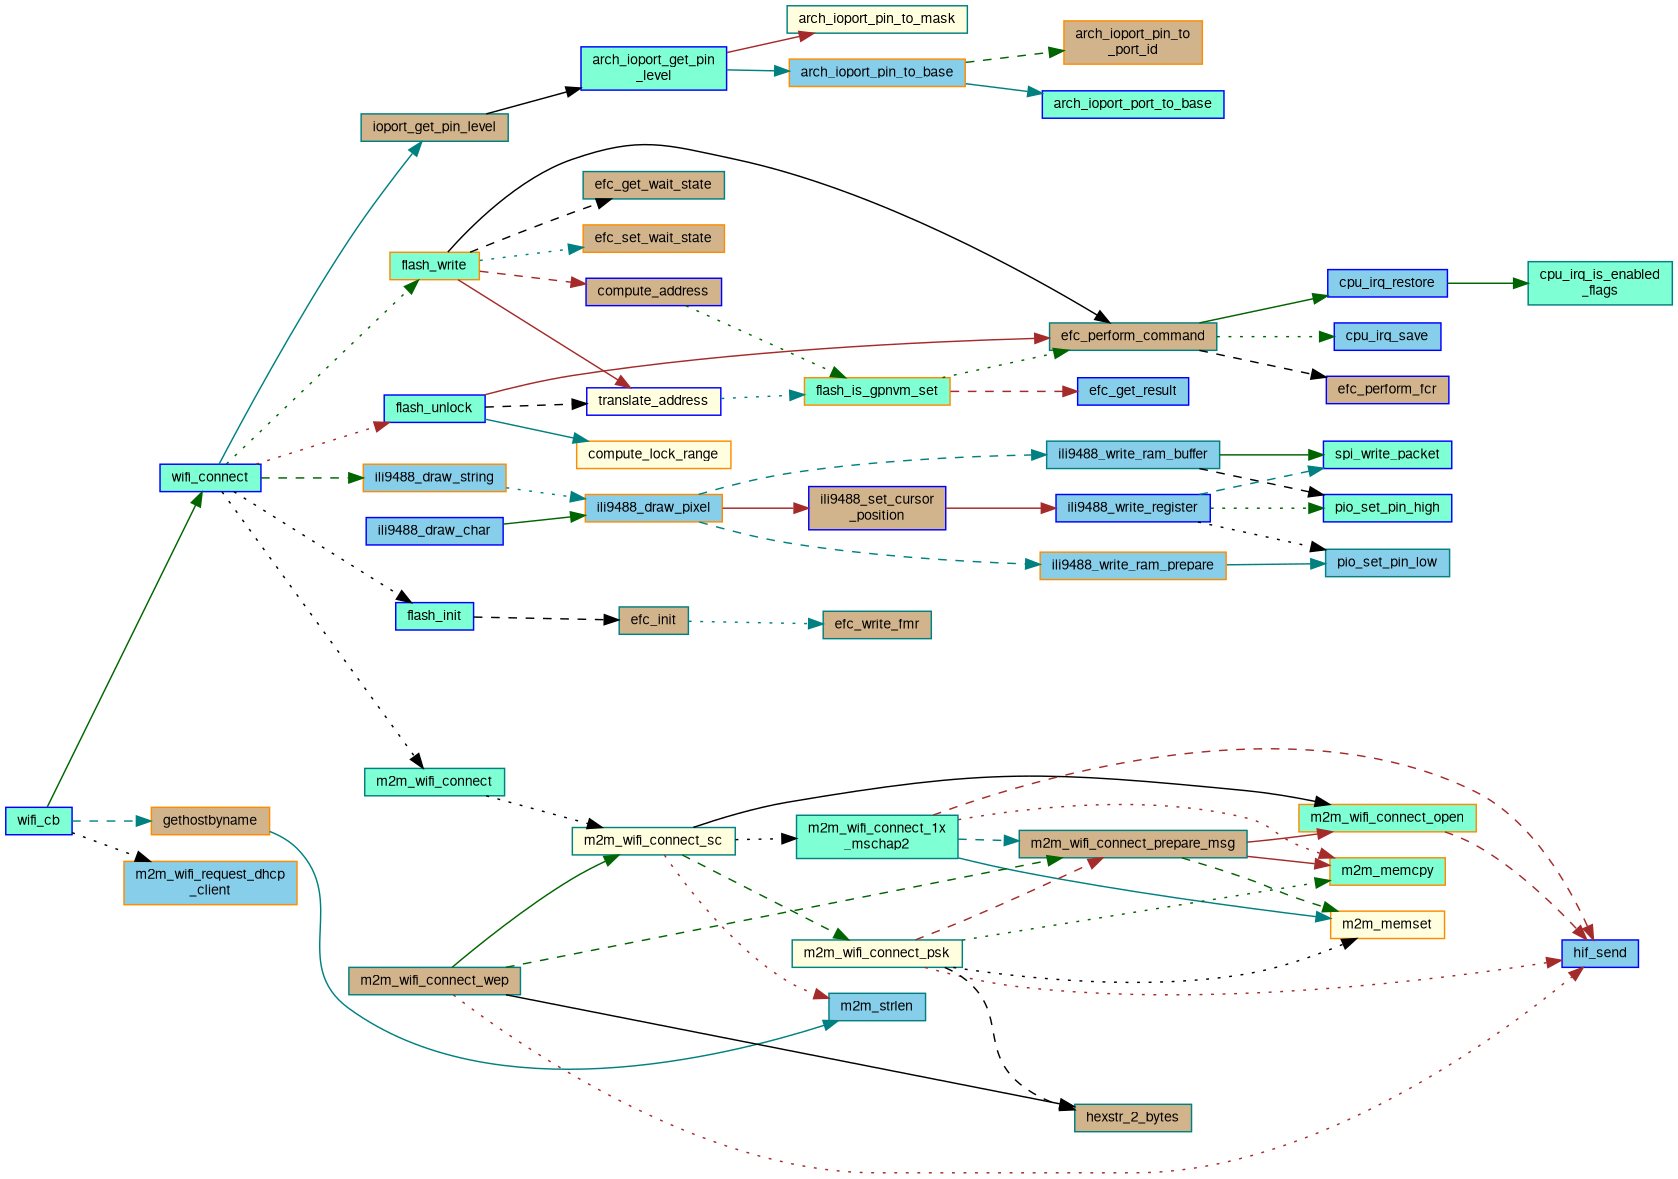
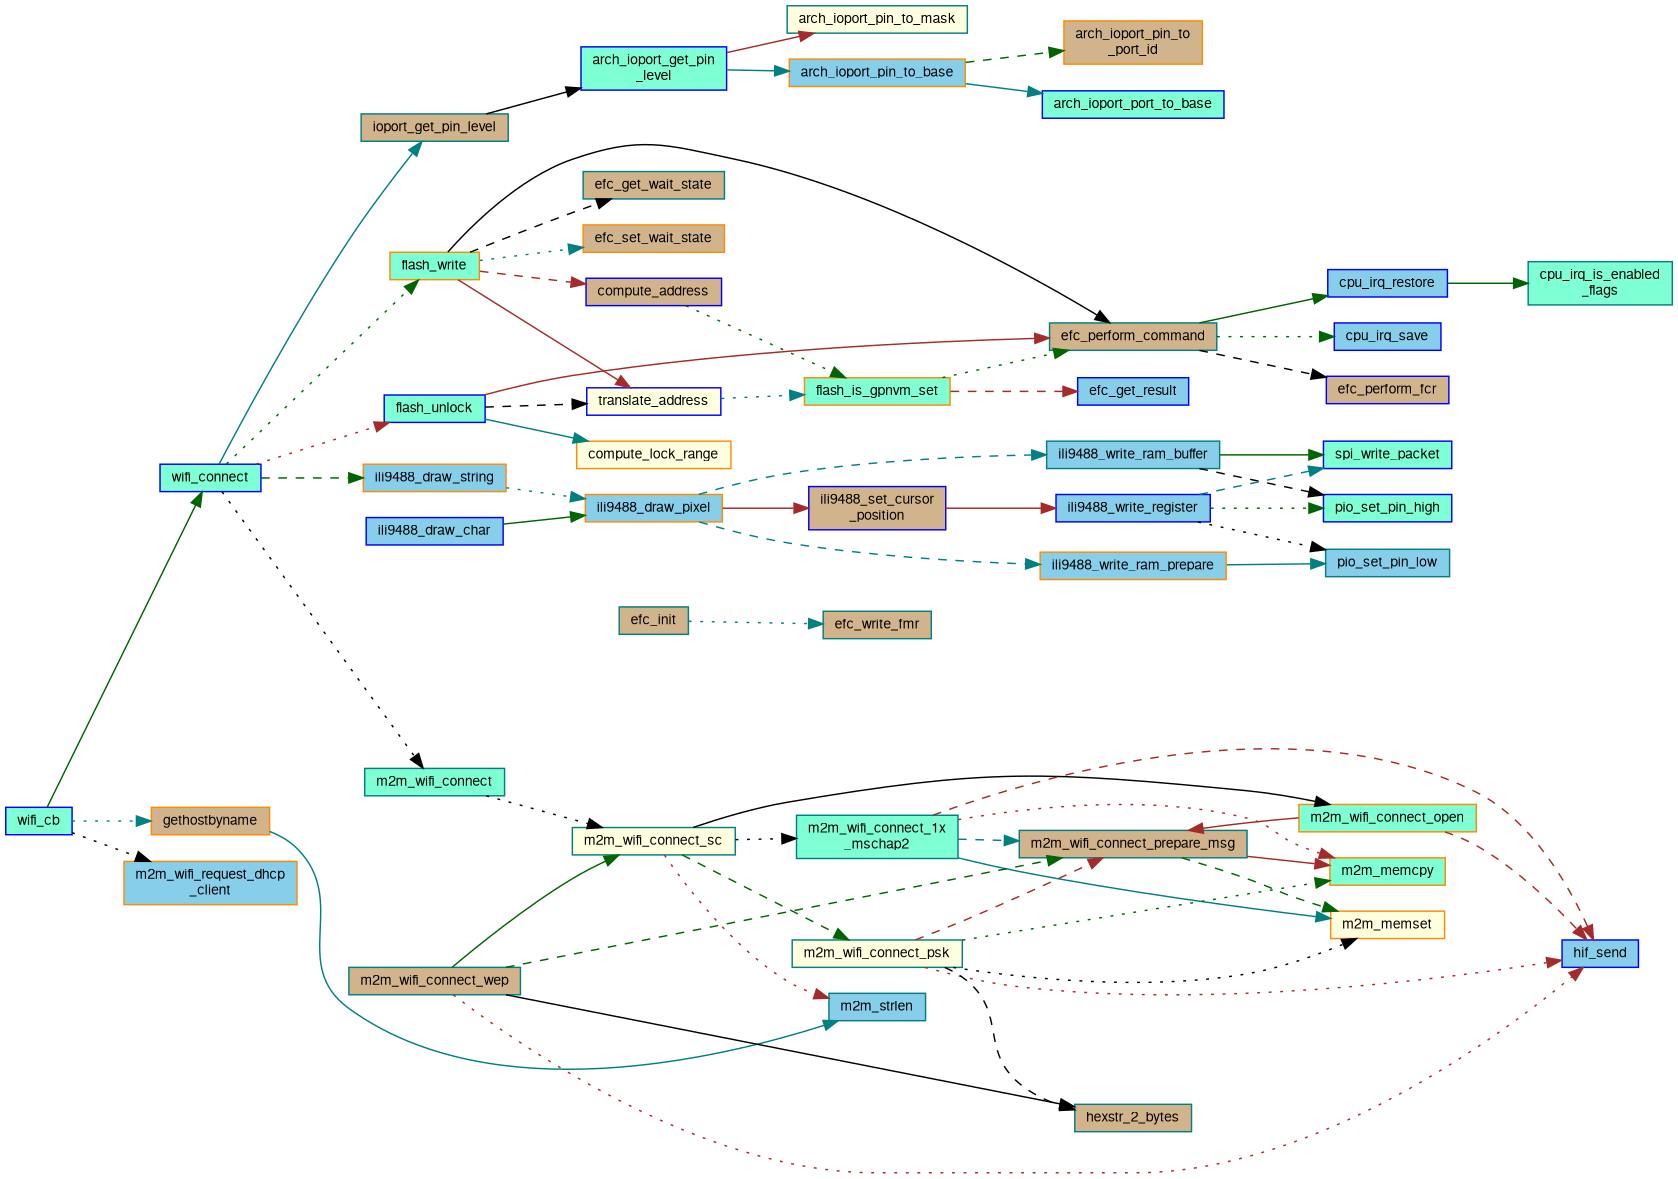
node "flash_init": removed
edge "wifi_cb" -> "gethostbyname": style dashed -> dotted
edge "m2m_wifi_connect_prepare_msg" -> "m2m_wifi_connect_open": reversed
